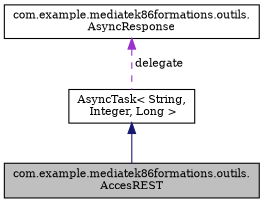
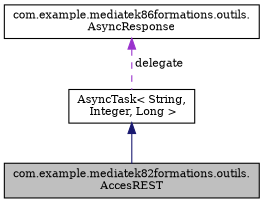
node "com.example.mediatek86formations.outils. AccesREST": label "com.example.mediatek86formations.outils. AccesREST" -> "com.example.mediatek82formations.outils. AccesREST"
